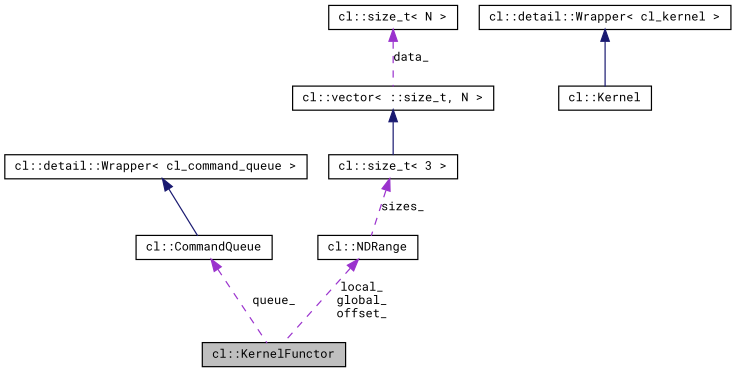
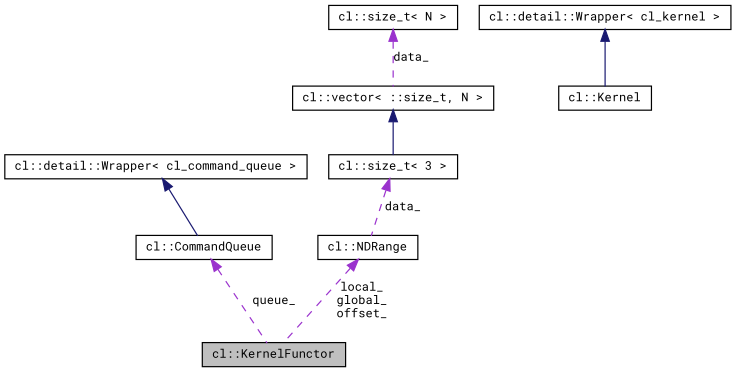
edge "cl::NDRange" -> "cl::size_t< 3 >": label "sizes_" -> "data_"
